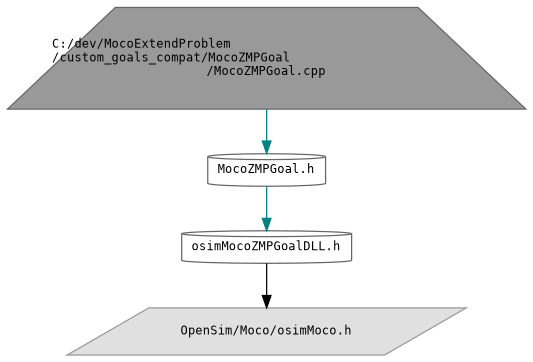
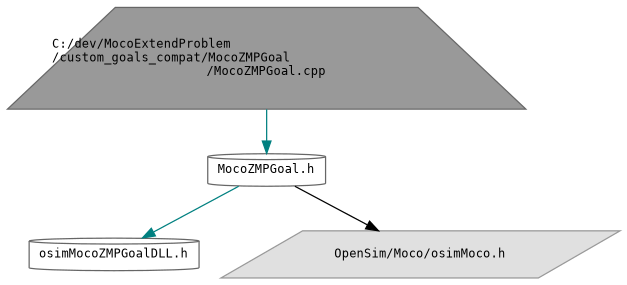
edge "osimMocoZMPGoalDLL.h" -> "OpenSim/Moco/osimMoco.h": now "MocoZMPGoal.h" -> "OpenSim/Moco/osimMoco.h"
